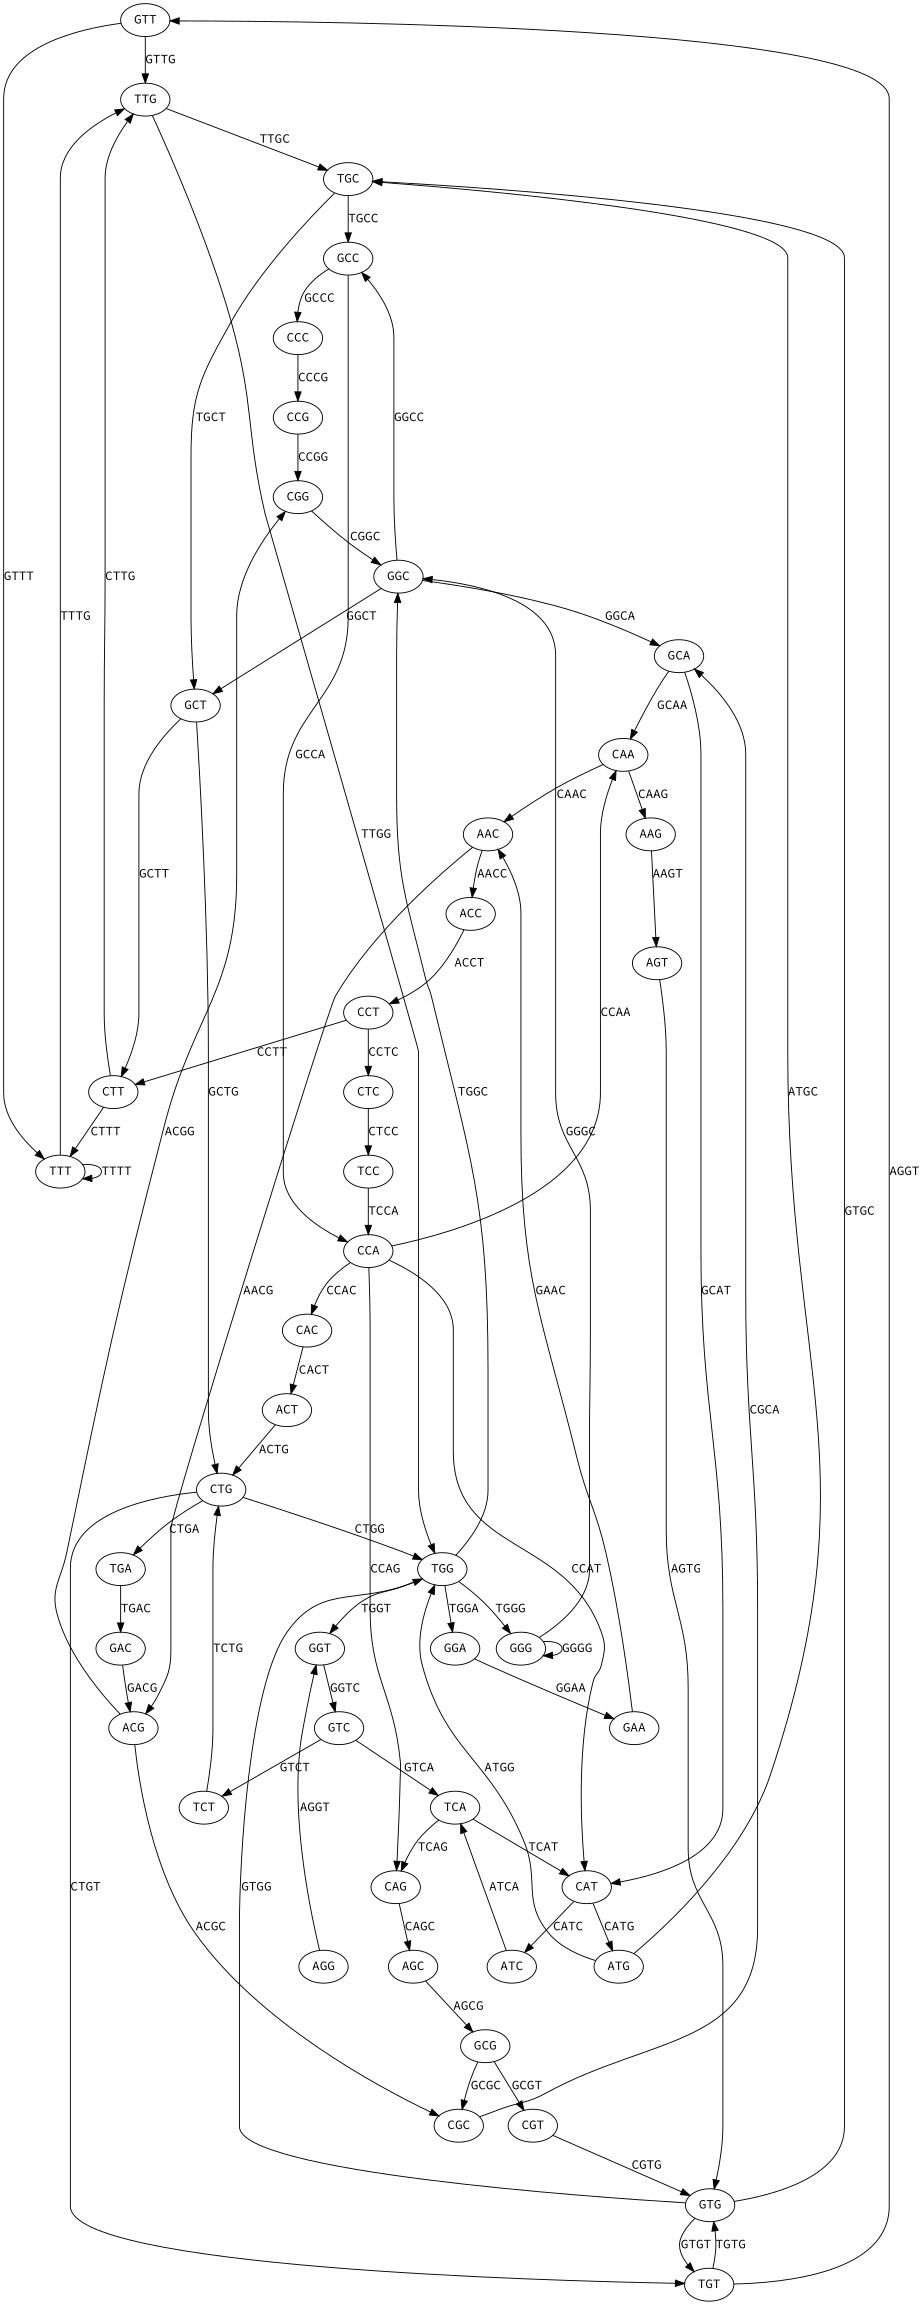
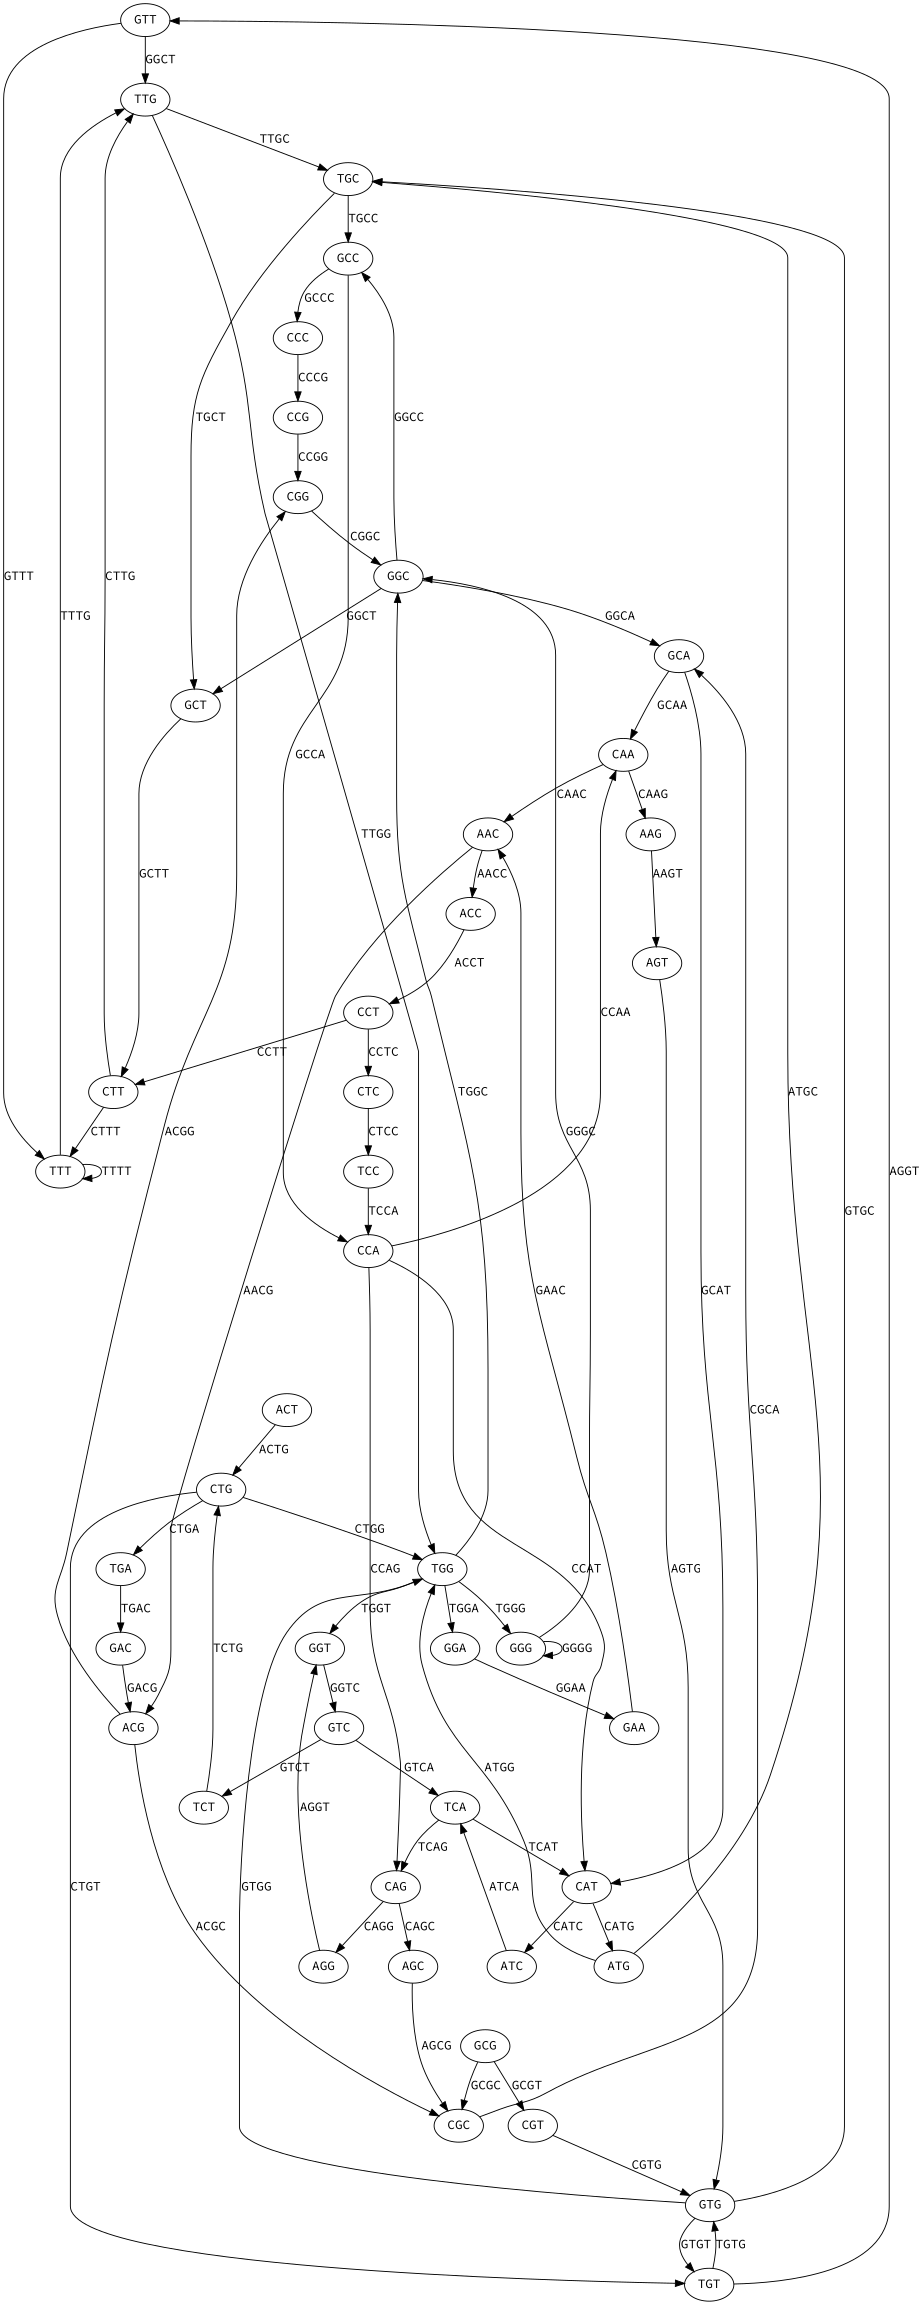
edge "GTT" -> "TTG": label "GTTG" -> "GGCT"
edge "GCT" -> "CTG": removed, label "GCTG"
node "CAC": removed
edge "CAG" -> "AGG": added, label "CAGG"
edge "AGC" -> "GCG": now "AGC" -> "CGC"
